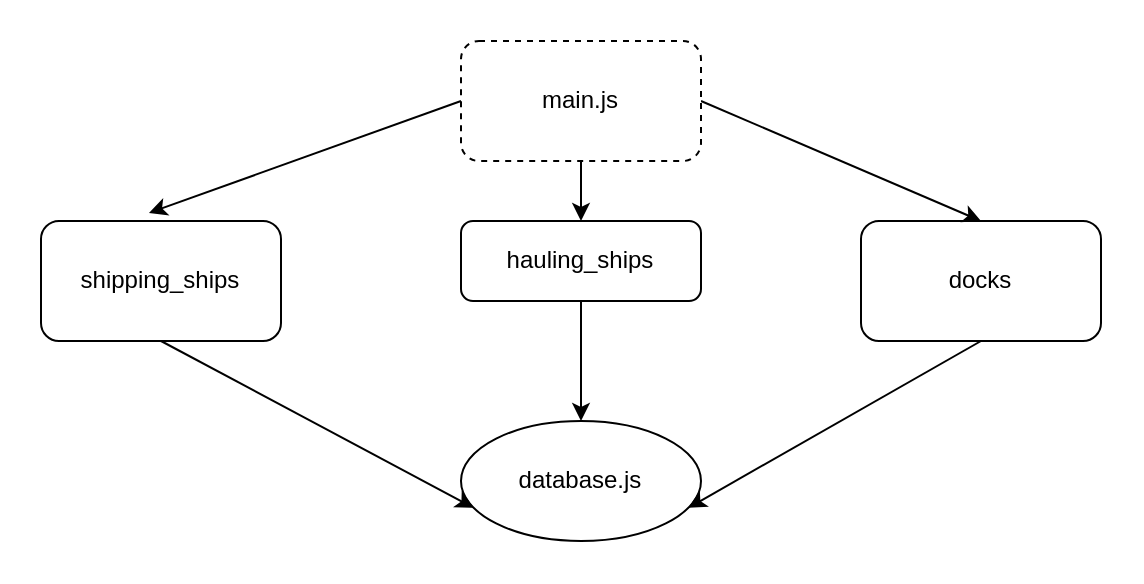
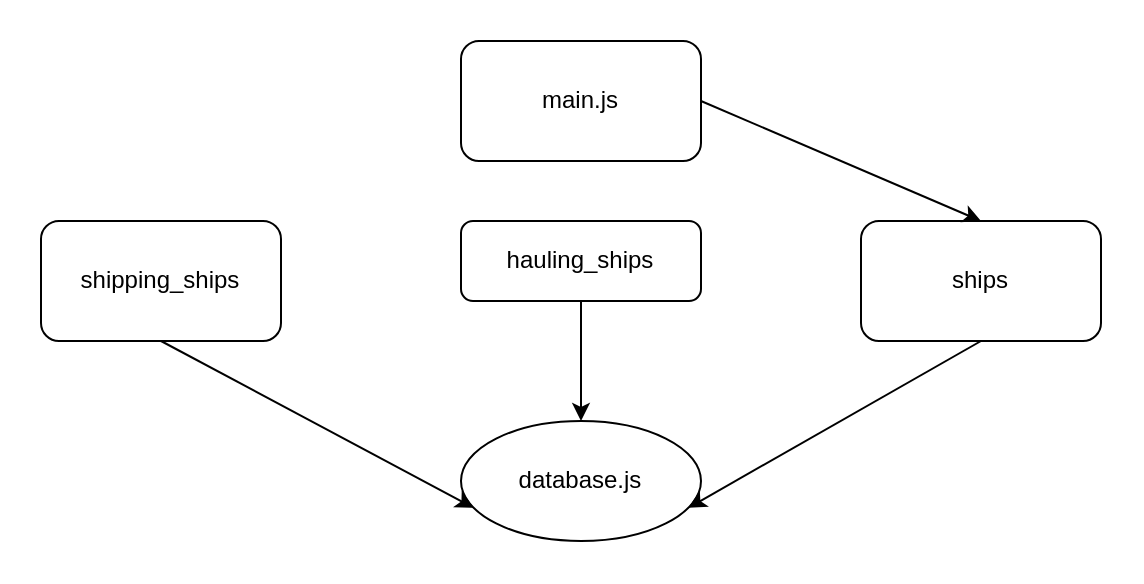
node "main.js": style dashed -> solid
edge "main.js" -> "shipping_ships": removed
edge "main.js" -> "hauling_ships": removed
node "docks": label "docks" -> "ships"
